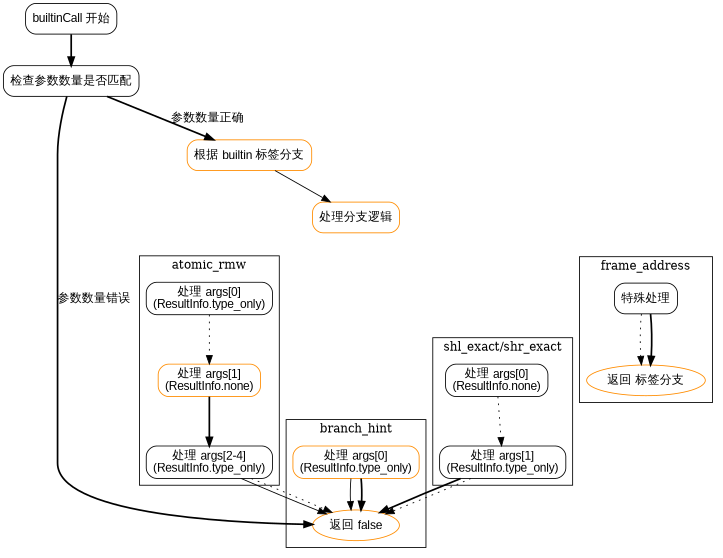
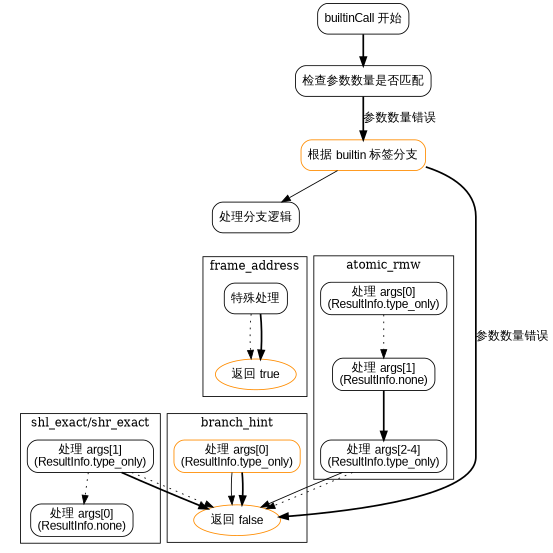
edge "检查参数数量是否匹配" -> "根据 builtin 标签分支": label "参数数量正确" -> "参数数量错误"
node "处理分支逻辑": color darkorange -> black
node "处理 args[1] (ResultInfo.none)": color darkorange -> black
node "返回 标签分支": label "返回 标签分支" -> "返回 true"
edge "检查参数数量是否匹配" -> "返回 false": now "根据 builtin 标签分支" -> "返回 false"
edge "处理 args[0] (ResultInfo.none)" -> "处理 args[1] (ResultInfo.type_only)": reversed
